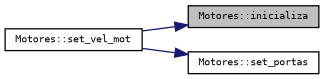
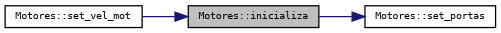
edge "Motores::set_vel_mot" -> "Motores::set_portas": now "Motores::inicializa" -> "Motores::set_portas"
